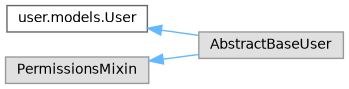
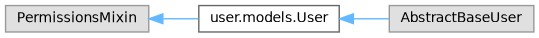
edge "AbstractBaseUser" -> "PermissionsMixin": now "user.models.User" -> "PermissionsMixin"
